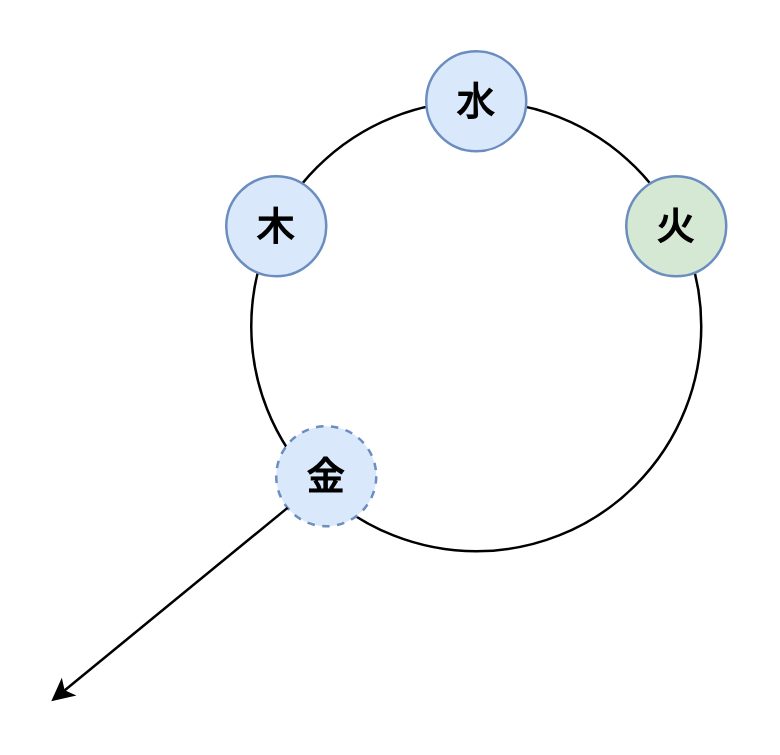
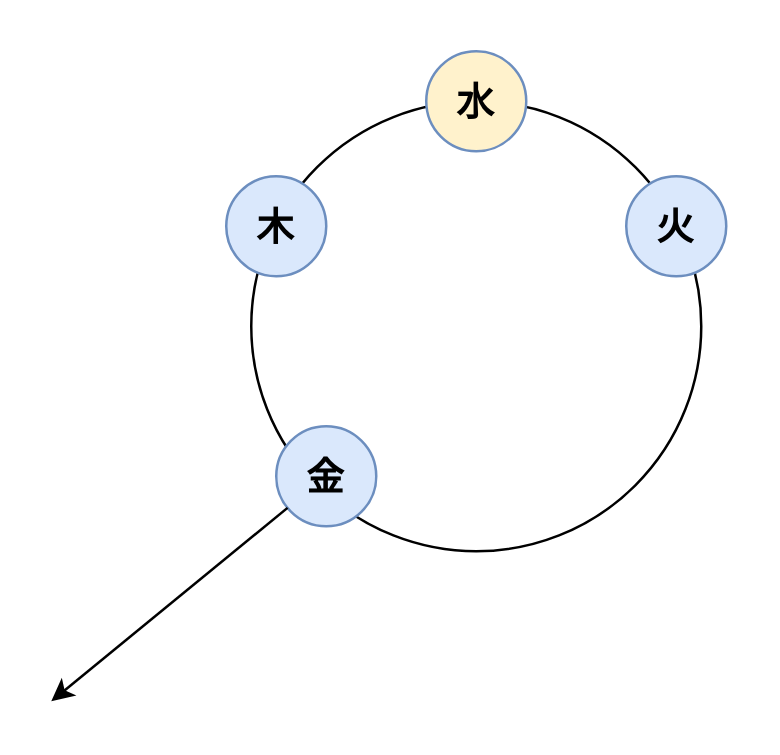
node "水": fillcolor #dae8fc -> #fff2cc
node "火": fillcolor #d5e8d4 -> #dae8fc
node "金": style dashed -> solid
